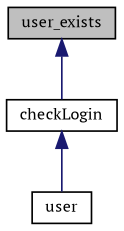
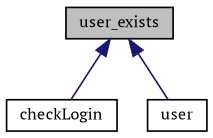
edge "user" -> "checkLogin": now "user" -> "user_exists"
